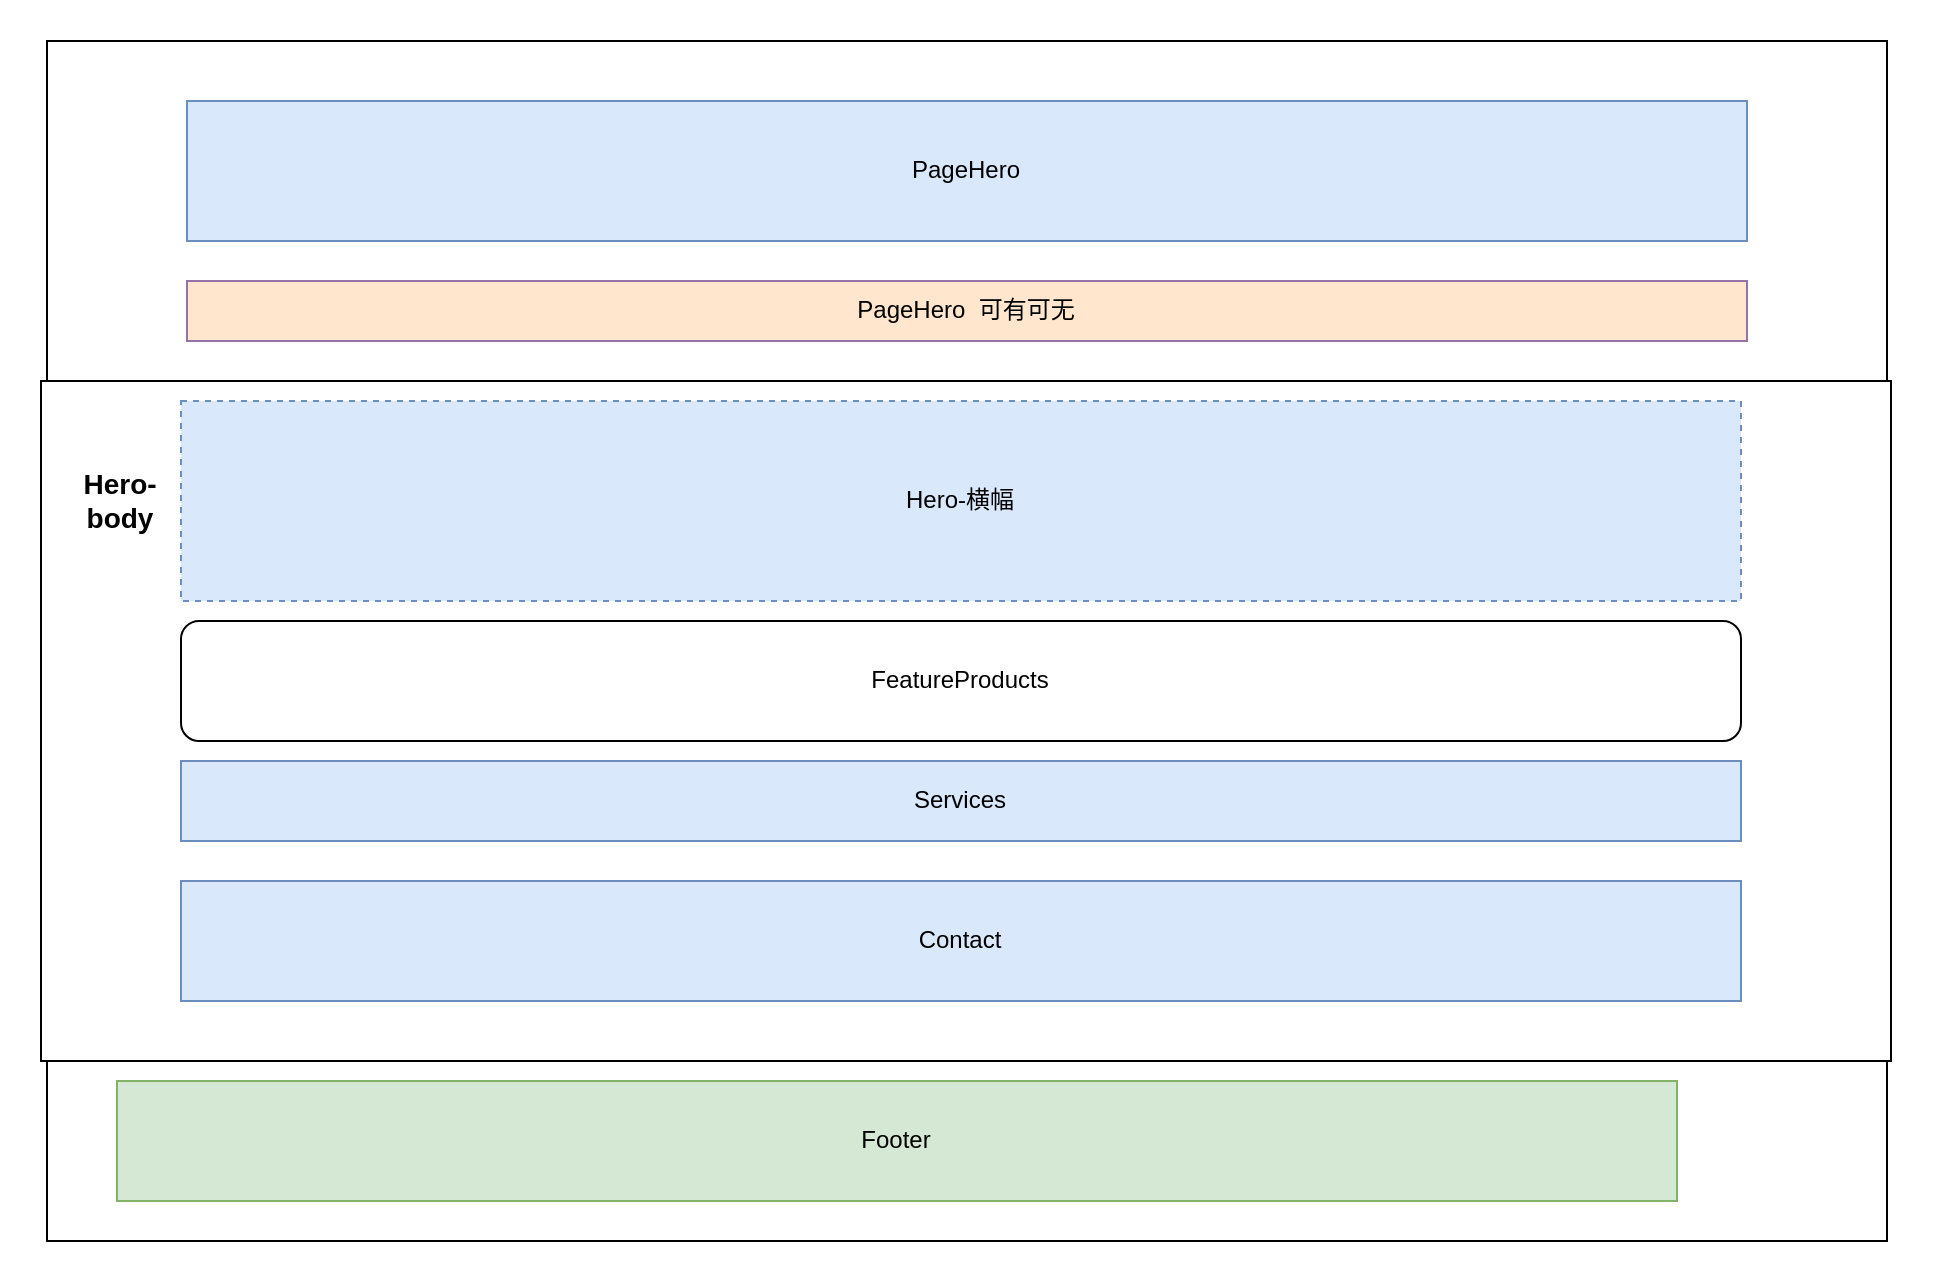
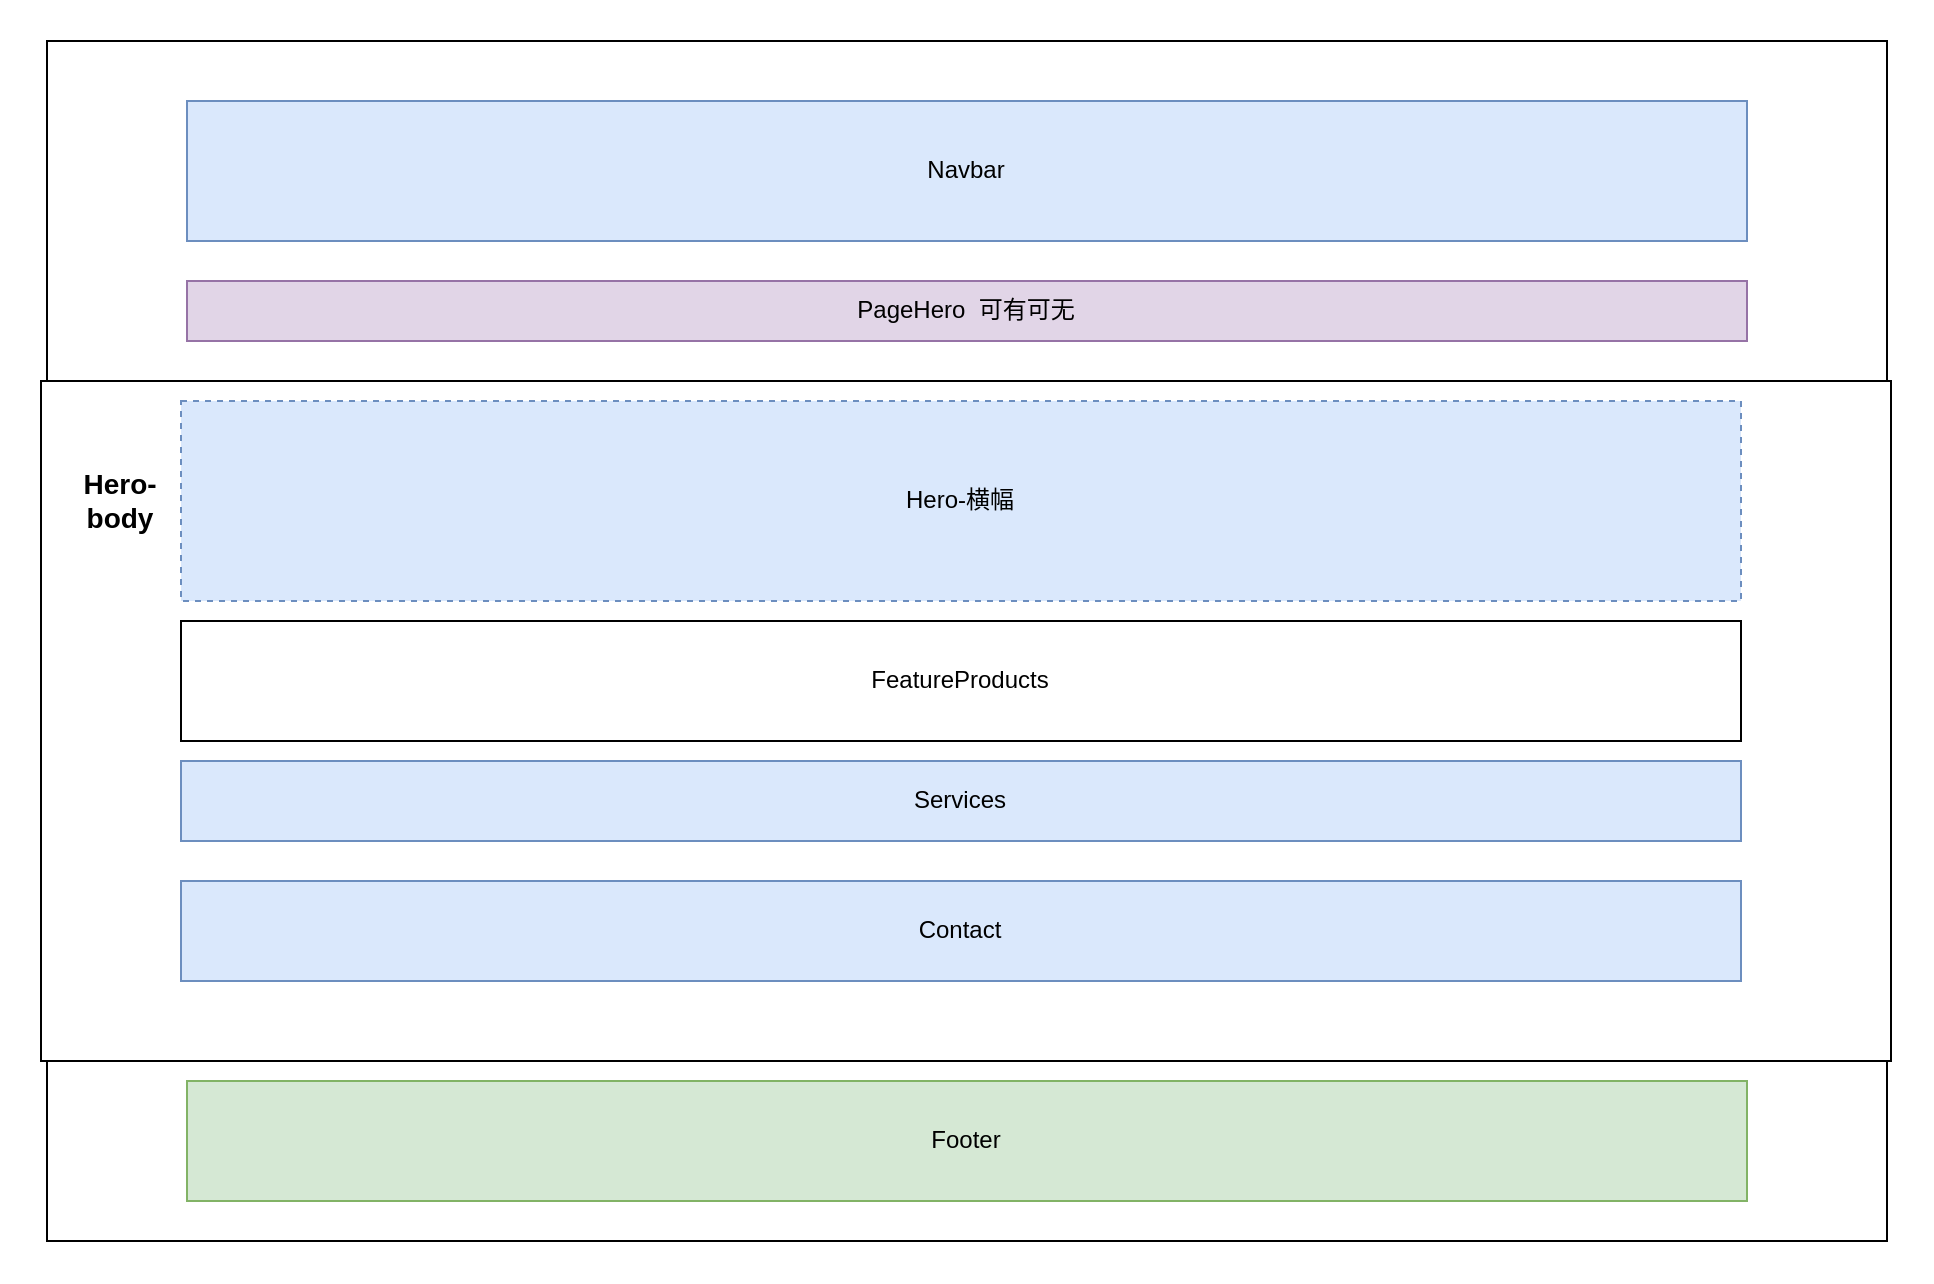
node "PageHero": label "PageHero" -> "Navbar"
node "PageHero 可有可无": fillcolor #ffe6cc -> #e1d5e7
node "FeatureProducts": shape rounded rectangle -> rectangle
node "Contact": size 1560x120 -> 1560x100
node "Footer": moved (897, 1141) -> (967, 1141)
